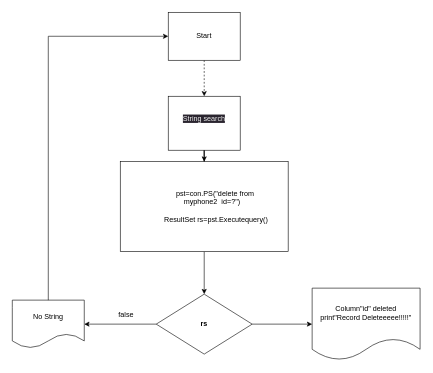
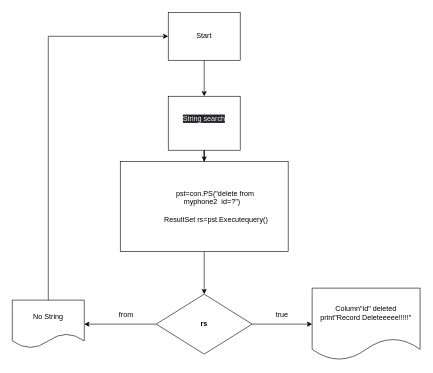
edge "Start" -> "String search": style dashed -> solid
node "false": label "false" -> "from"
node "true": added
